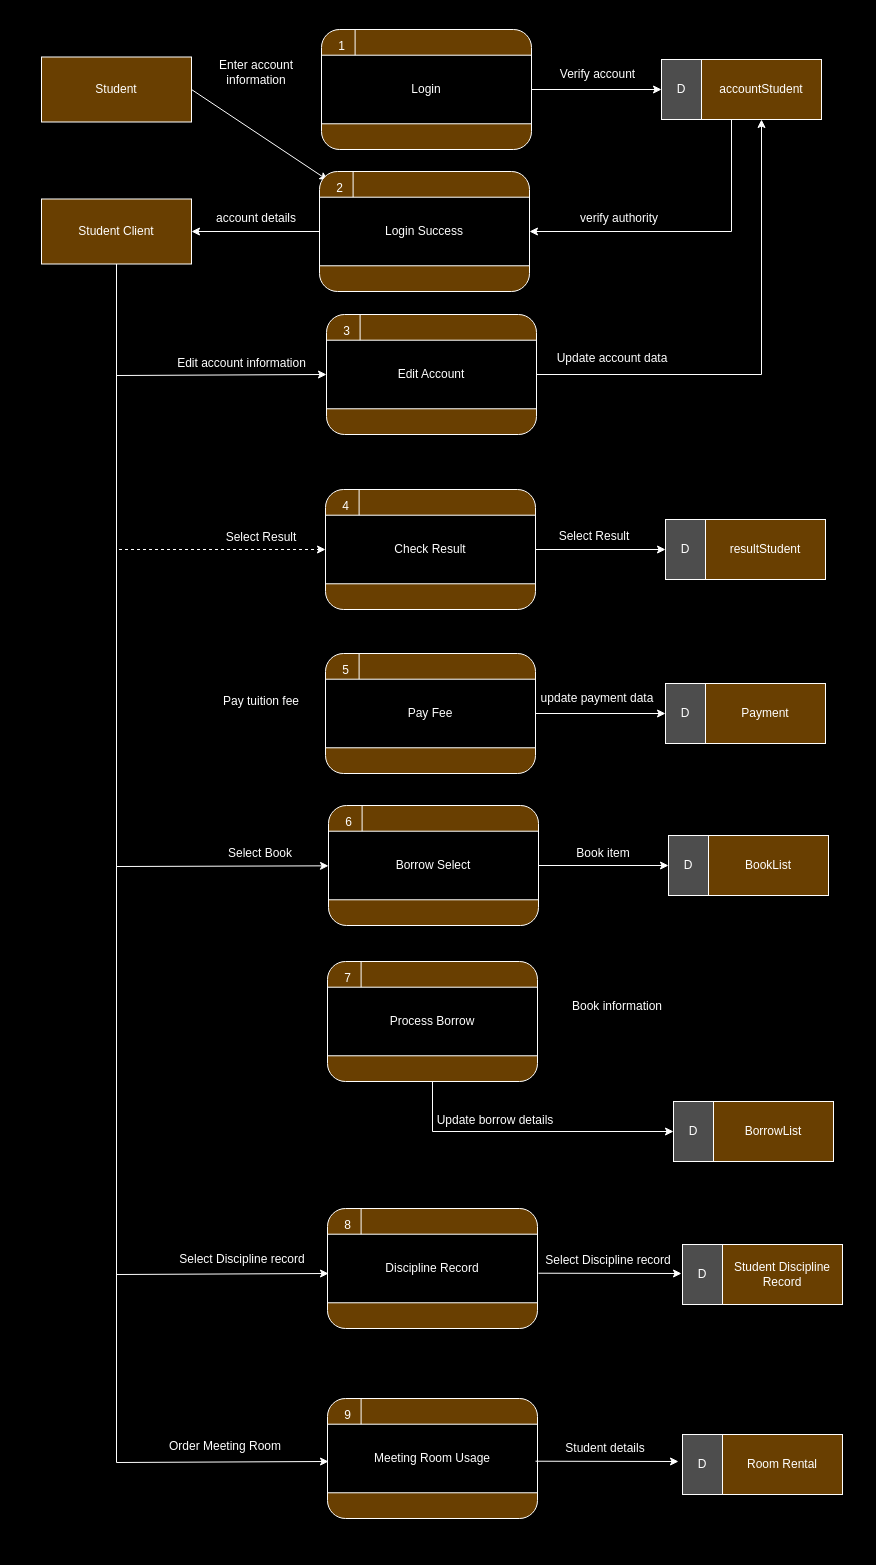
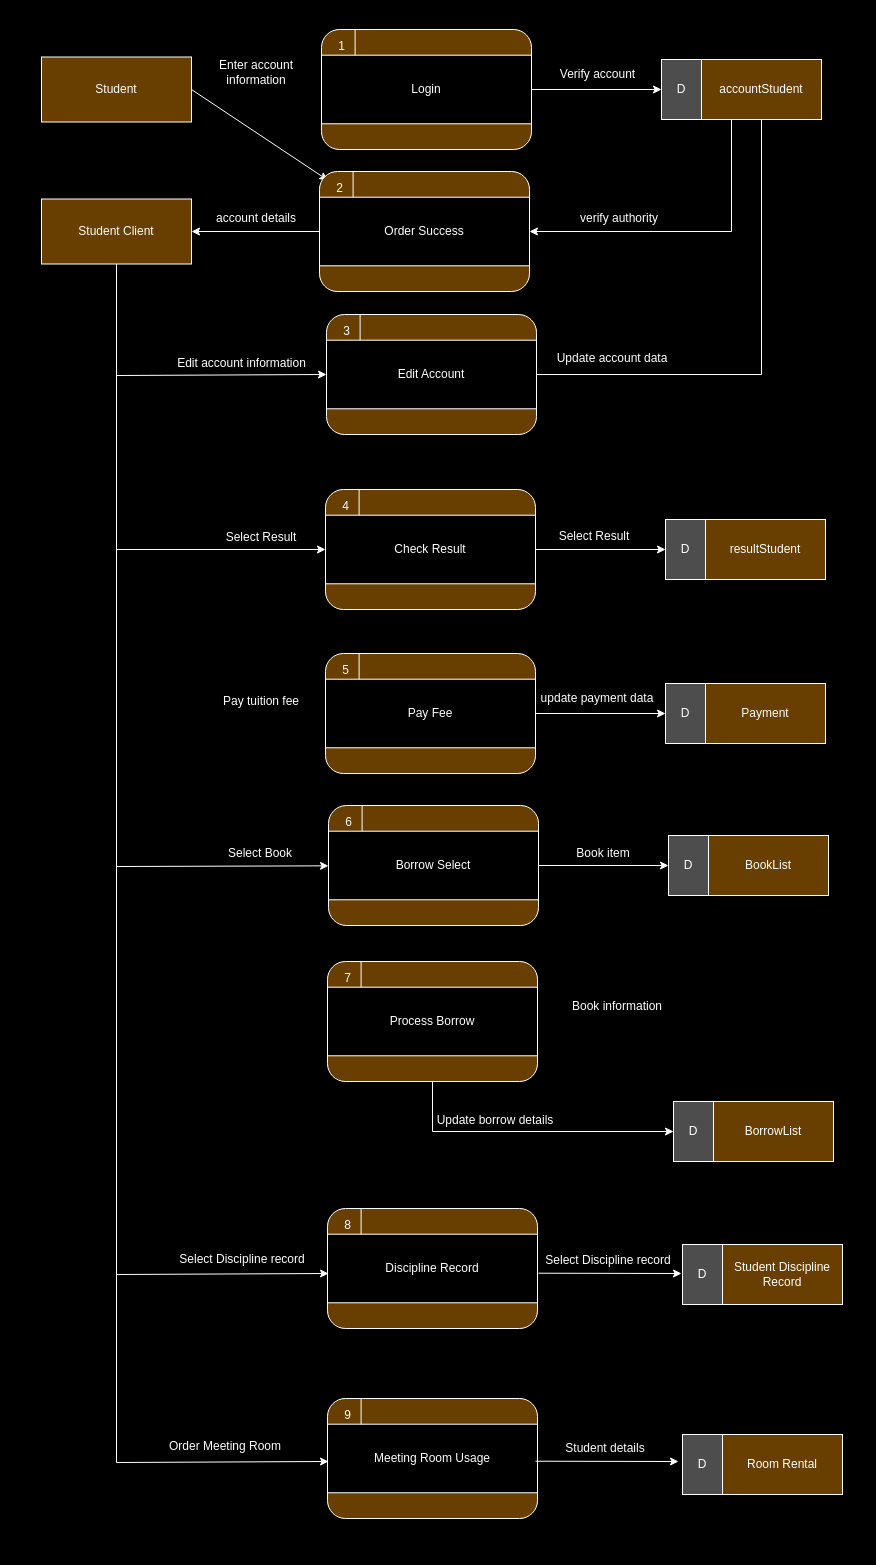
edge "Edit Account" -> "accountStudent": arrowhead classic -> none
node "Login Success": label "Login Success" -> "Order Success"
edge "Student Client" -> "Check Result": style dashed -> solid
